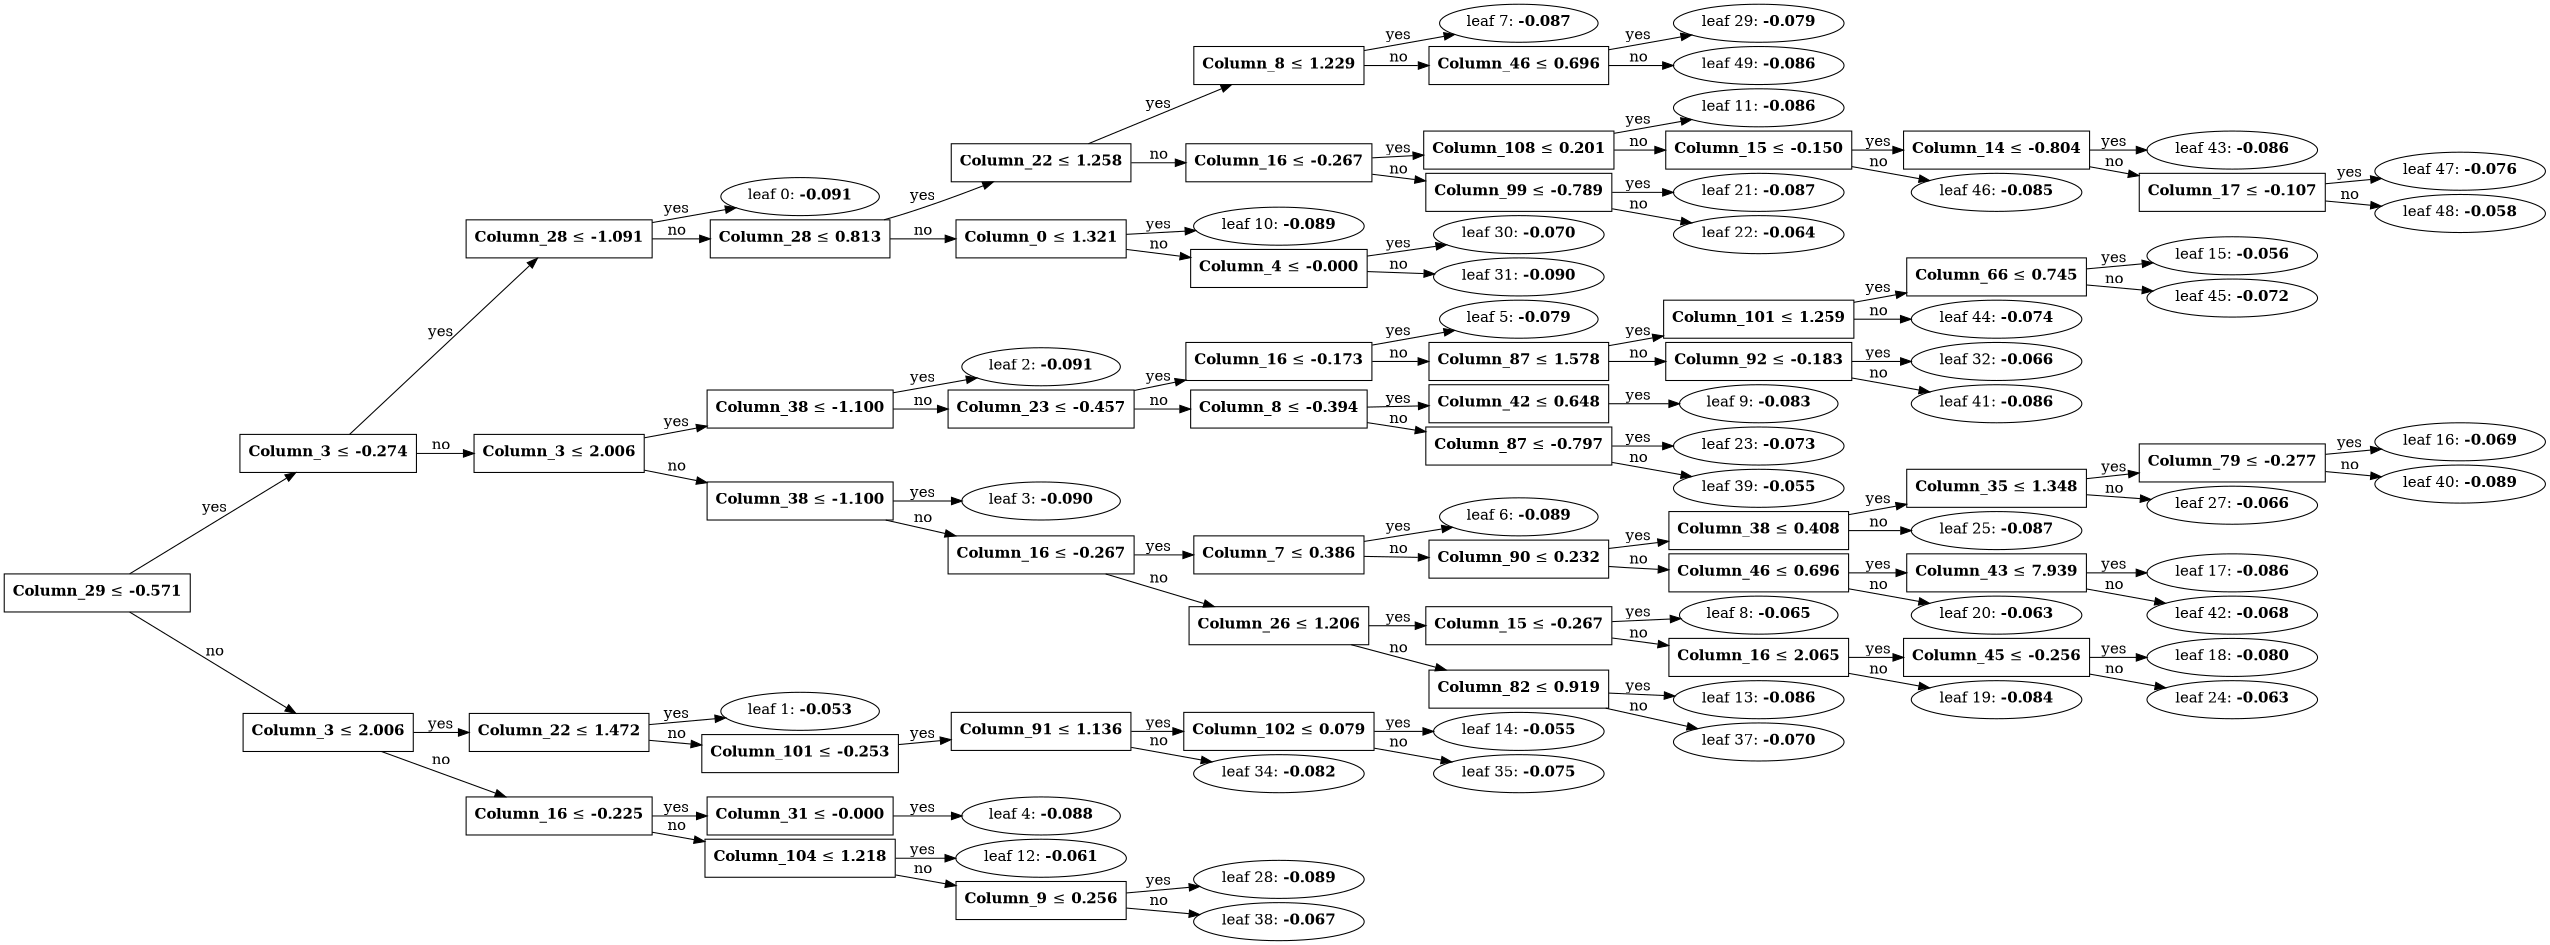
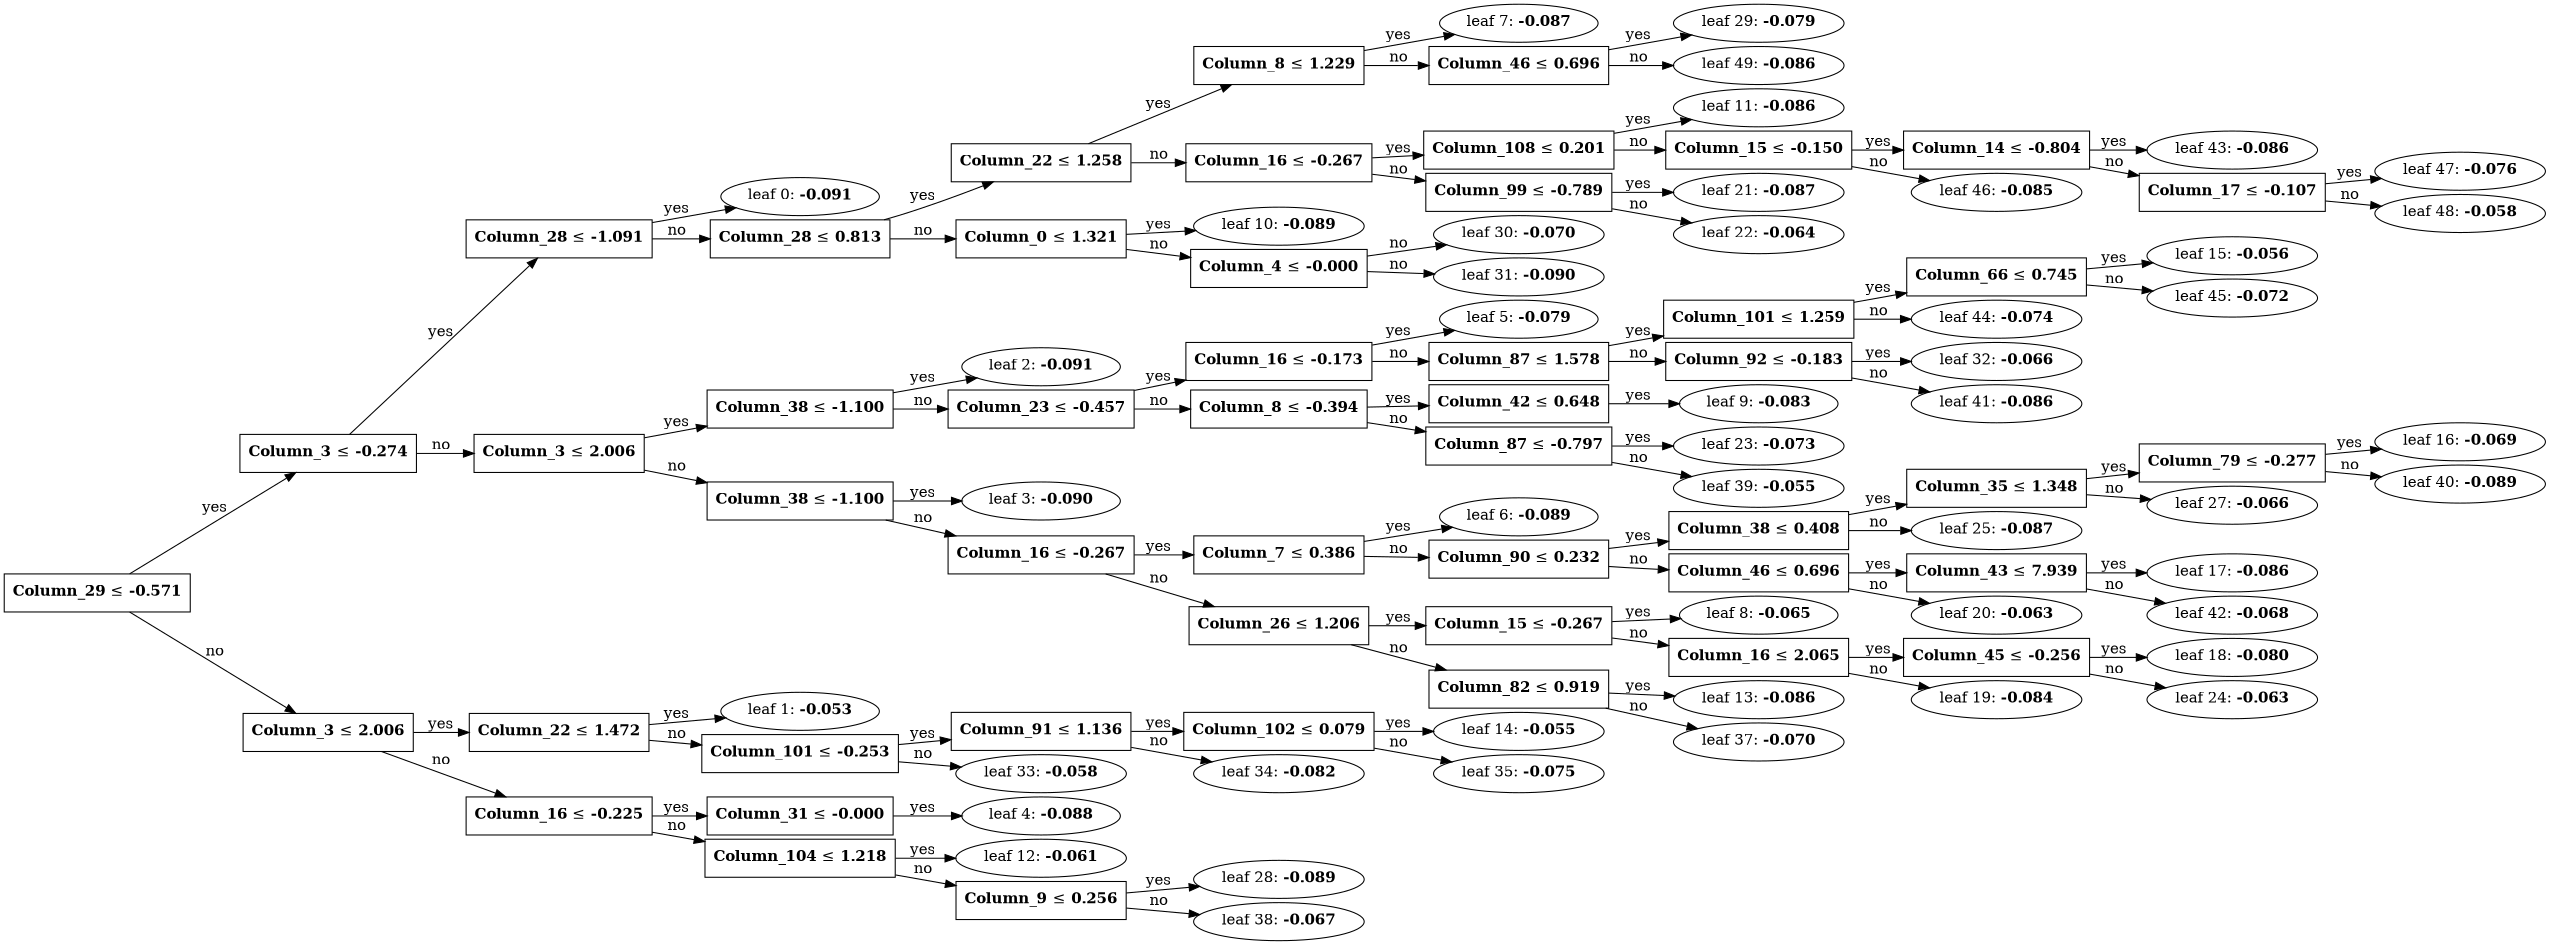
edge "Column_4" -> "leaf 30:": label "yes" -> "no"
node "leaf 33:": added
